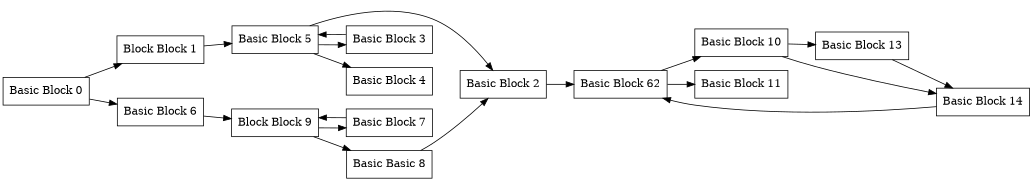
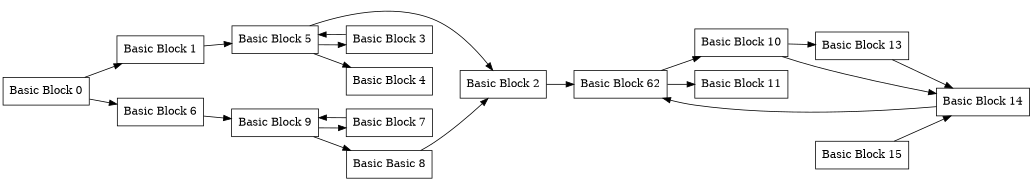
node "Block Block 1": label "Block Block 1" -> "Basic Block 1"
node "Block Block 9": label "Block Block 9" -> "Basic Block 9"
node "Basic Block 15": added
